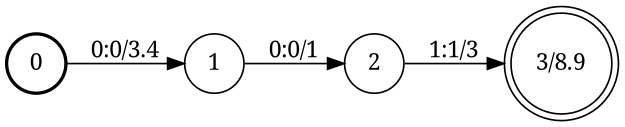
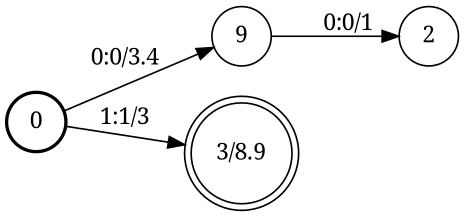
node "1": label "1" -> "9"
edge "2" -> "3/8.9": now "0" -> "3/8.9"
